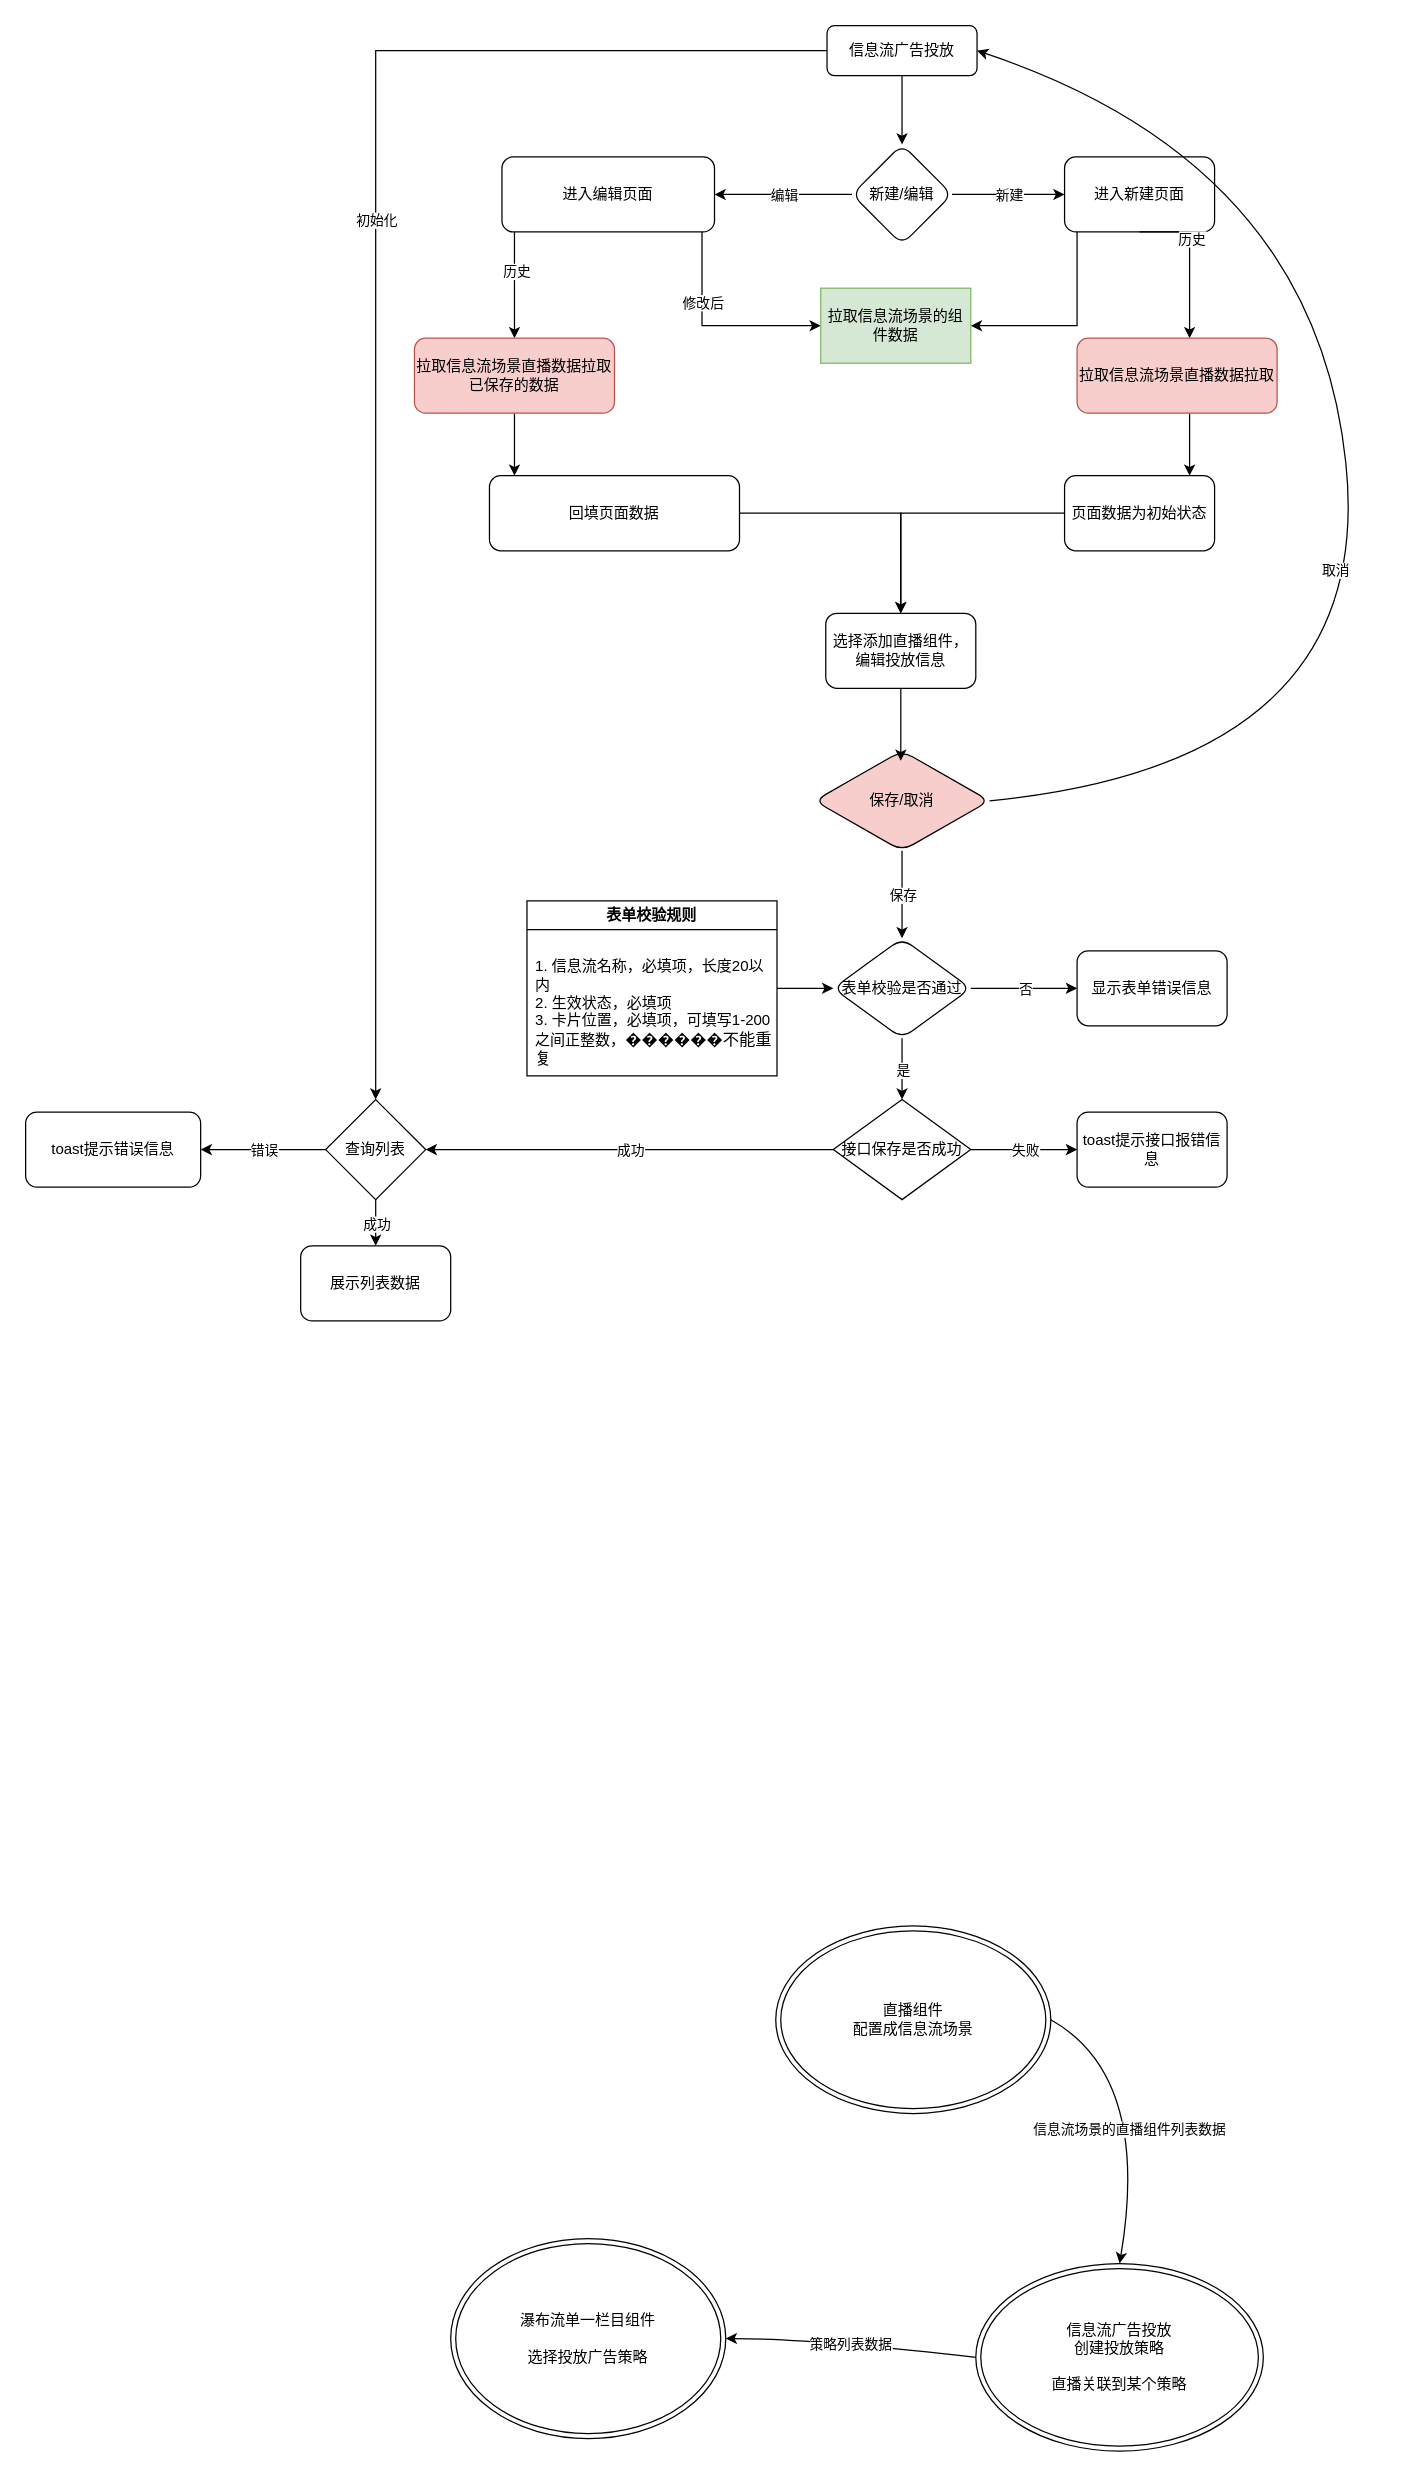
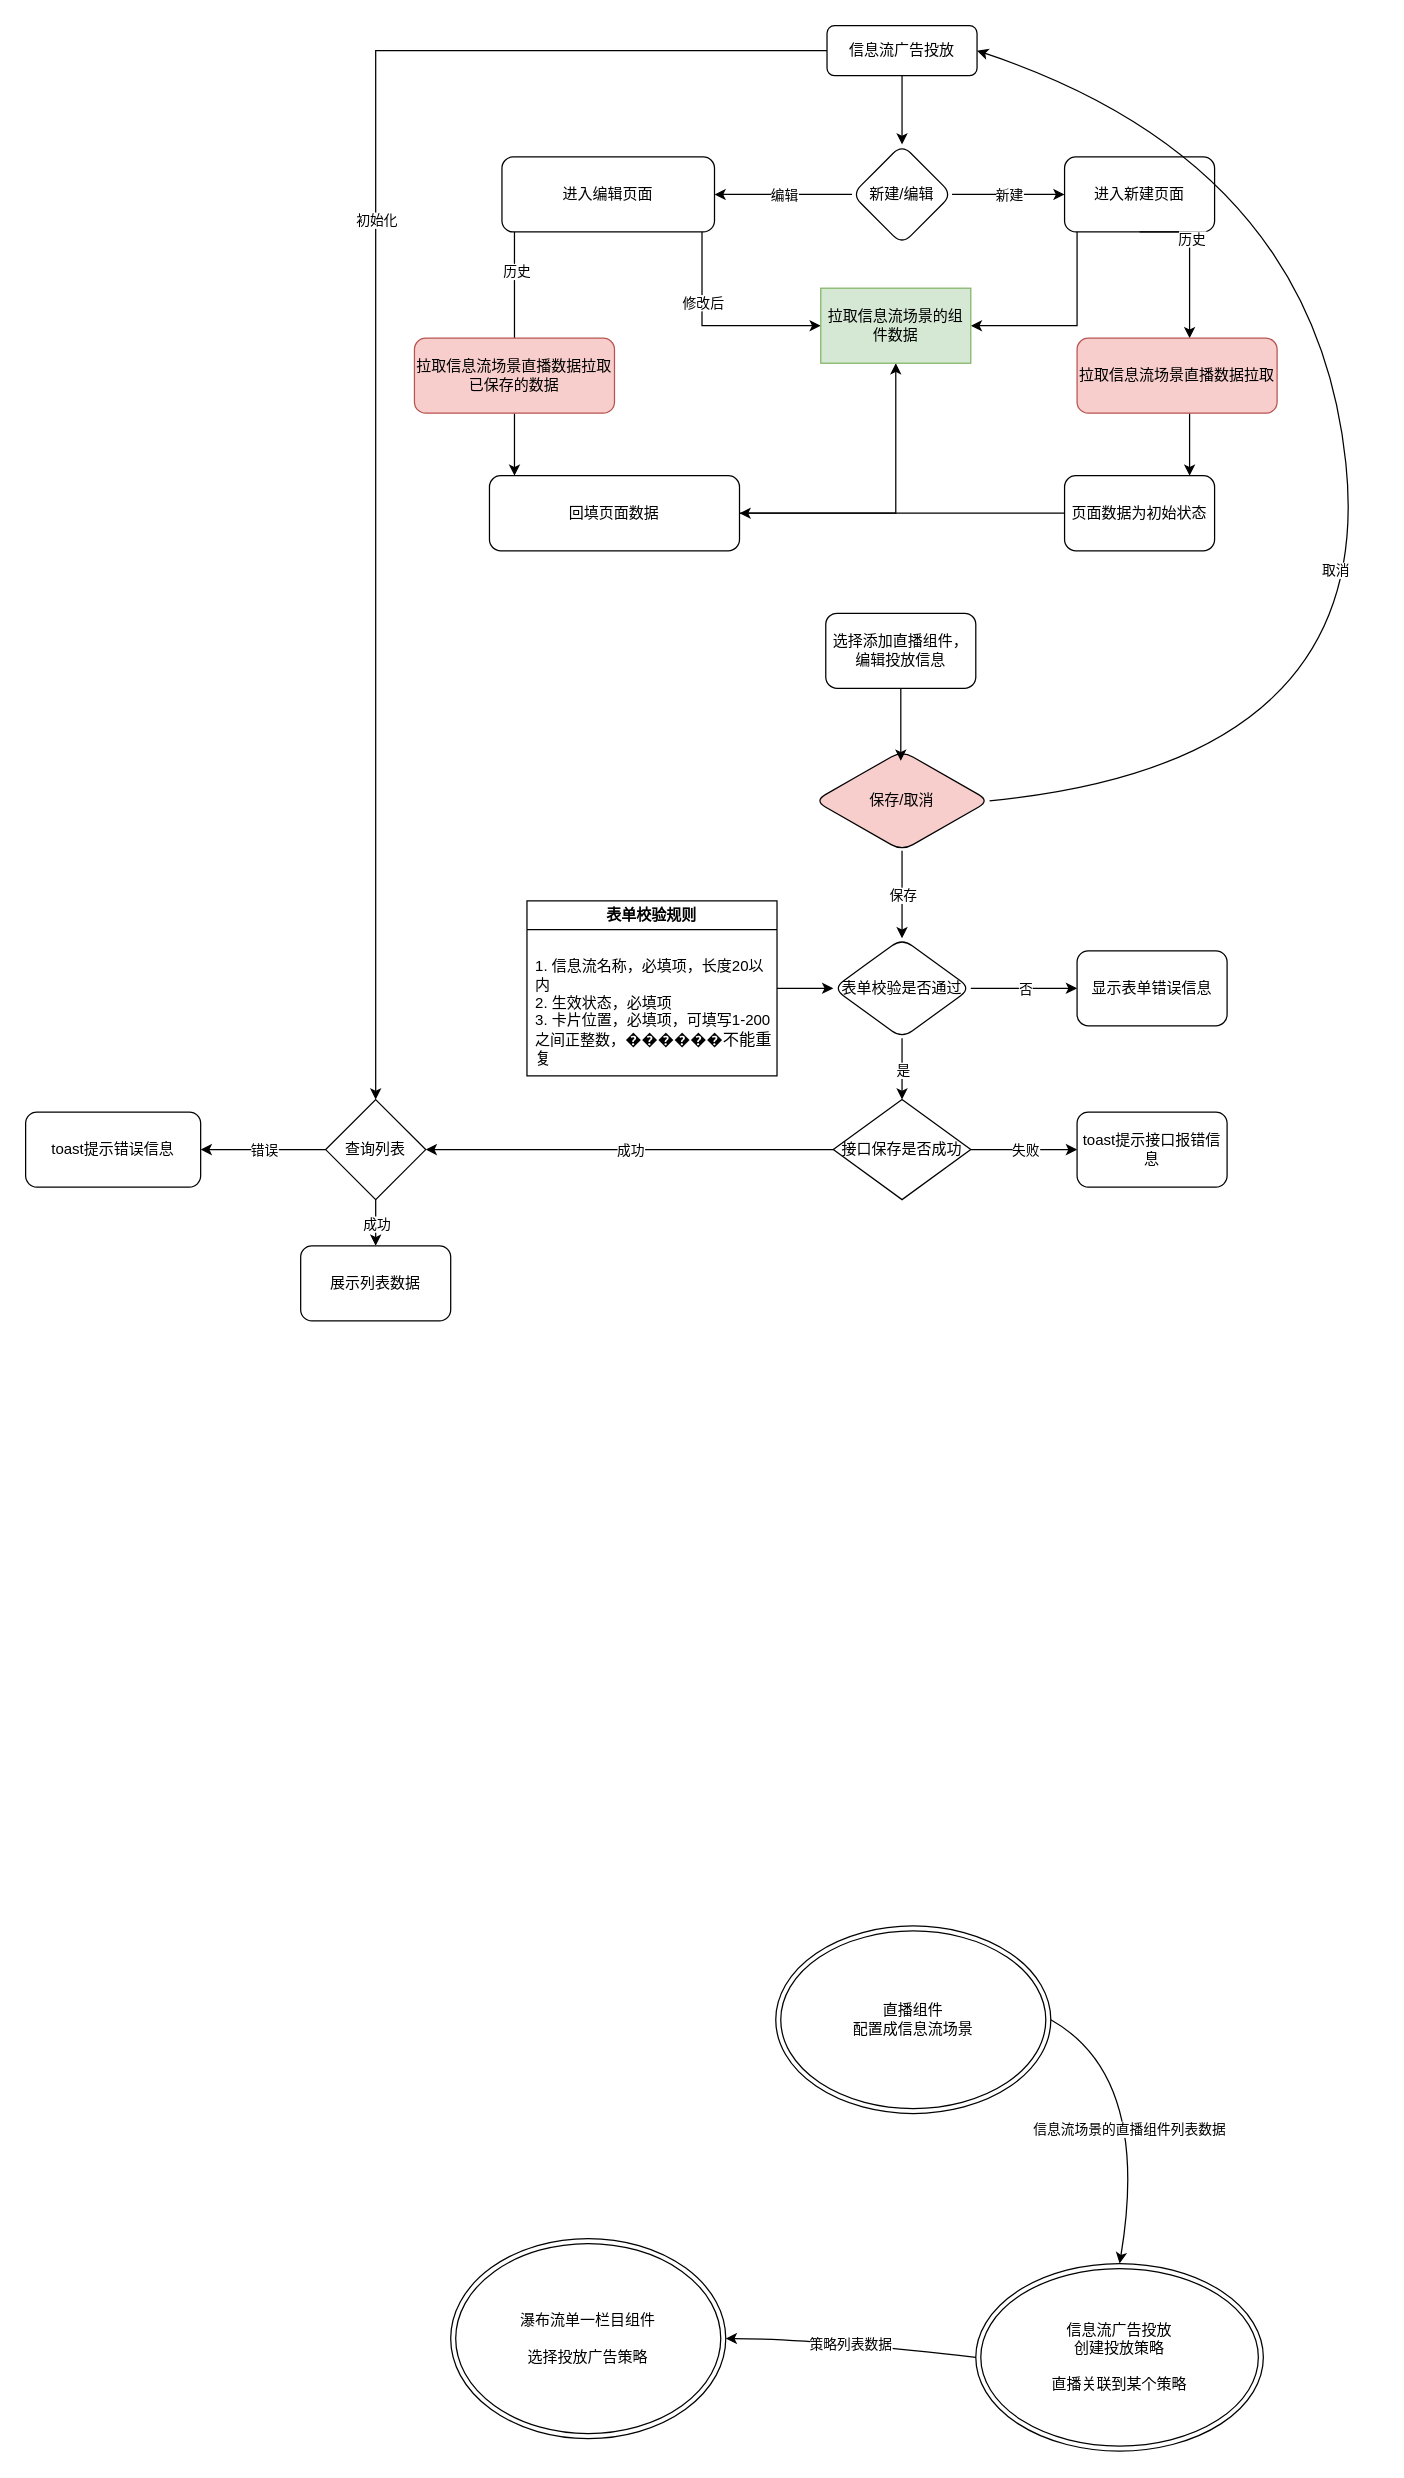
edge "进入编辑页面" -> "拉取信息流场景直播数据拉取已保存的数据": arrowhead classic -> none
edge "回填页面数据" -> "选择添加直播组件，编辑投放信息": now "回填页面数据" -> "拉取信息流场景的组件数据"
edge "页面数据为初始状态" -> "选择添加直播组件，编辑投放信息": now "页面数据为初始状态" -> "回填页面数据"
